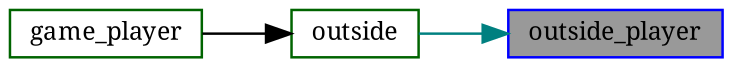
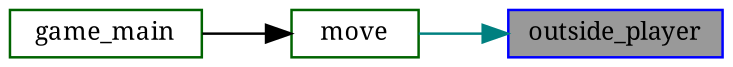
node "game_player": label "game_player" -> "game_main"
node "outside": label "outside" -> "move"
